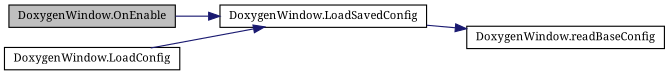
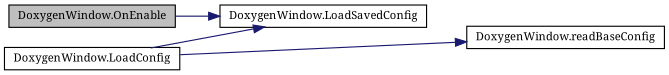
edge "DoxygenWindow.LoadSavedConfig" -> "DoxygenWindow.readBaseConfig": now "DoxygenWindow.LoadConfig" -> "DoxygenWindow.readBaseConfig"
